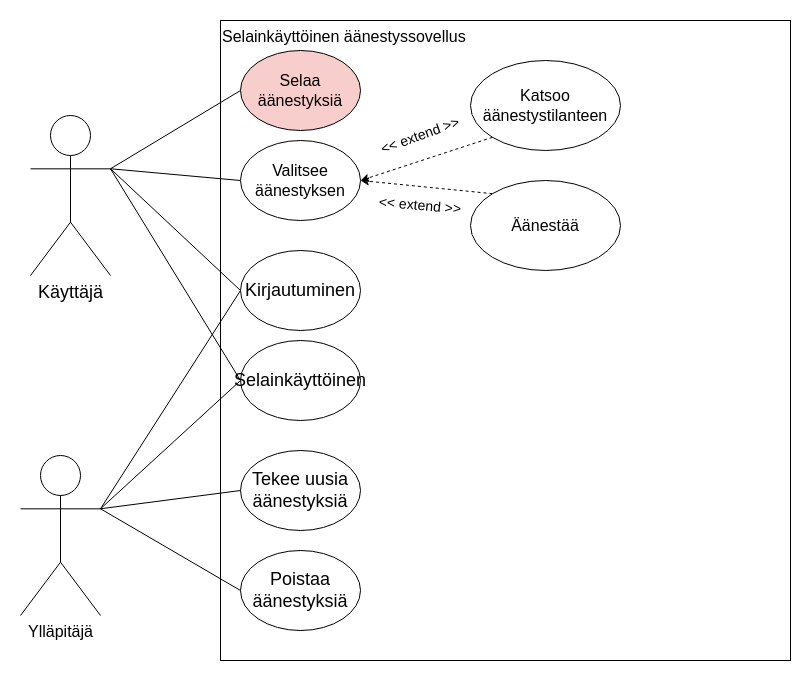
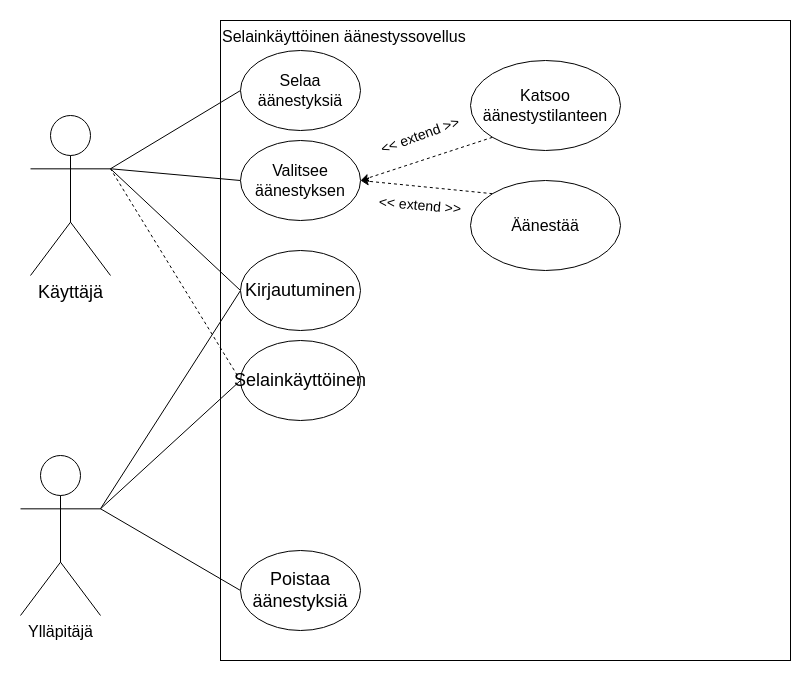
node "Selaa äänestyksiä": fillcolor #f8cecc -> #ffffff
edge "Käyttäjä" -- "Selainkäyttöinen": style solid -> dashed
node "Tekee uusia äänestyksiä": removed
edge "Tekee uusia äänestyksiä" -- "Ylläpitäjä": removed
